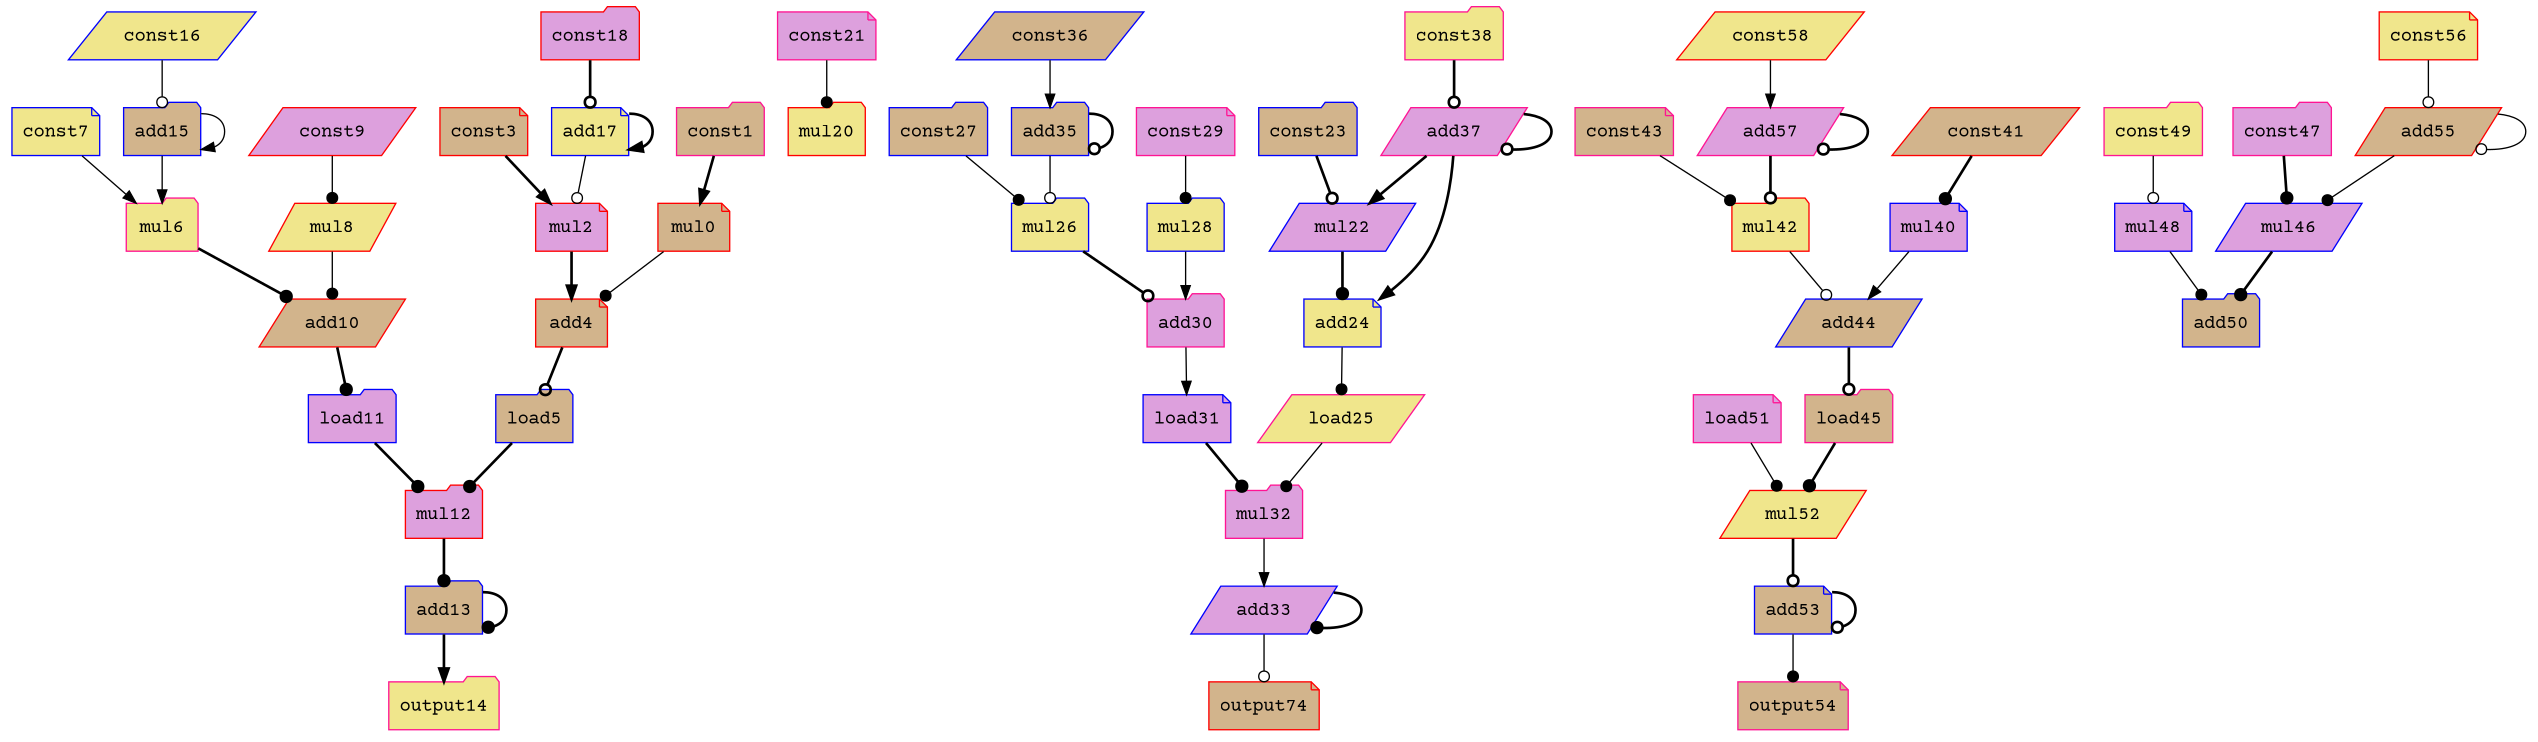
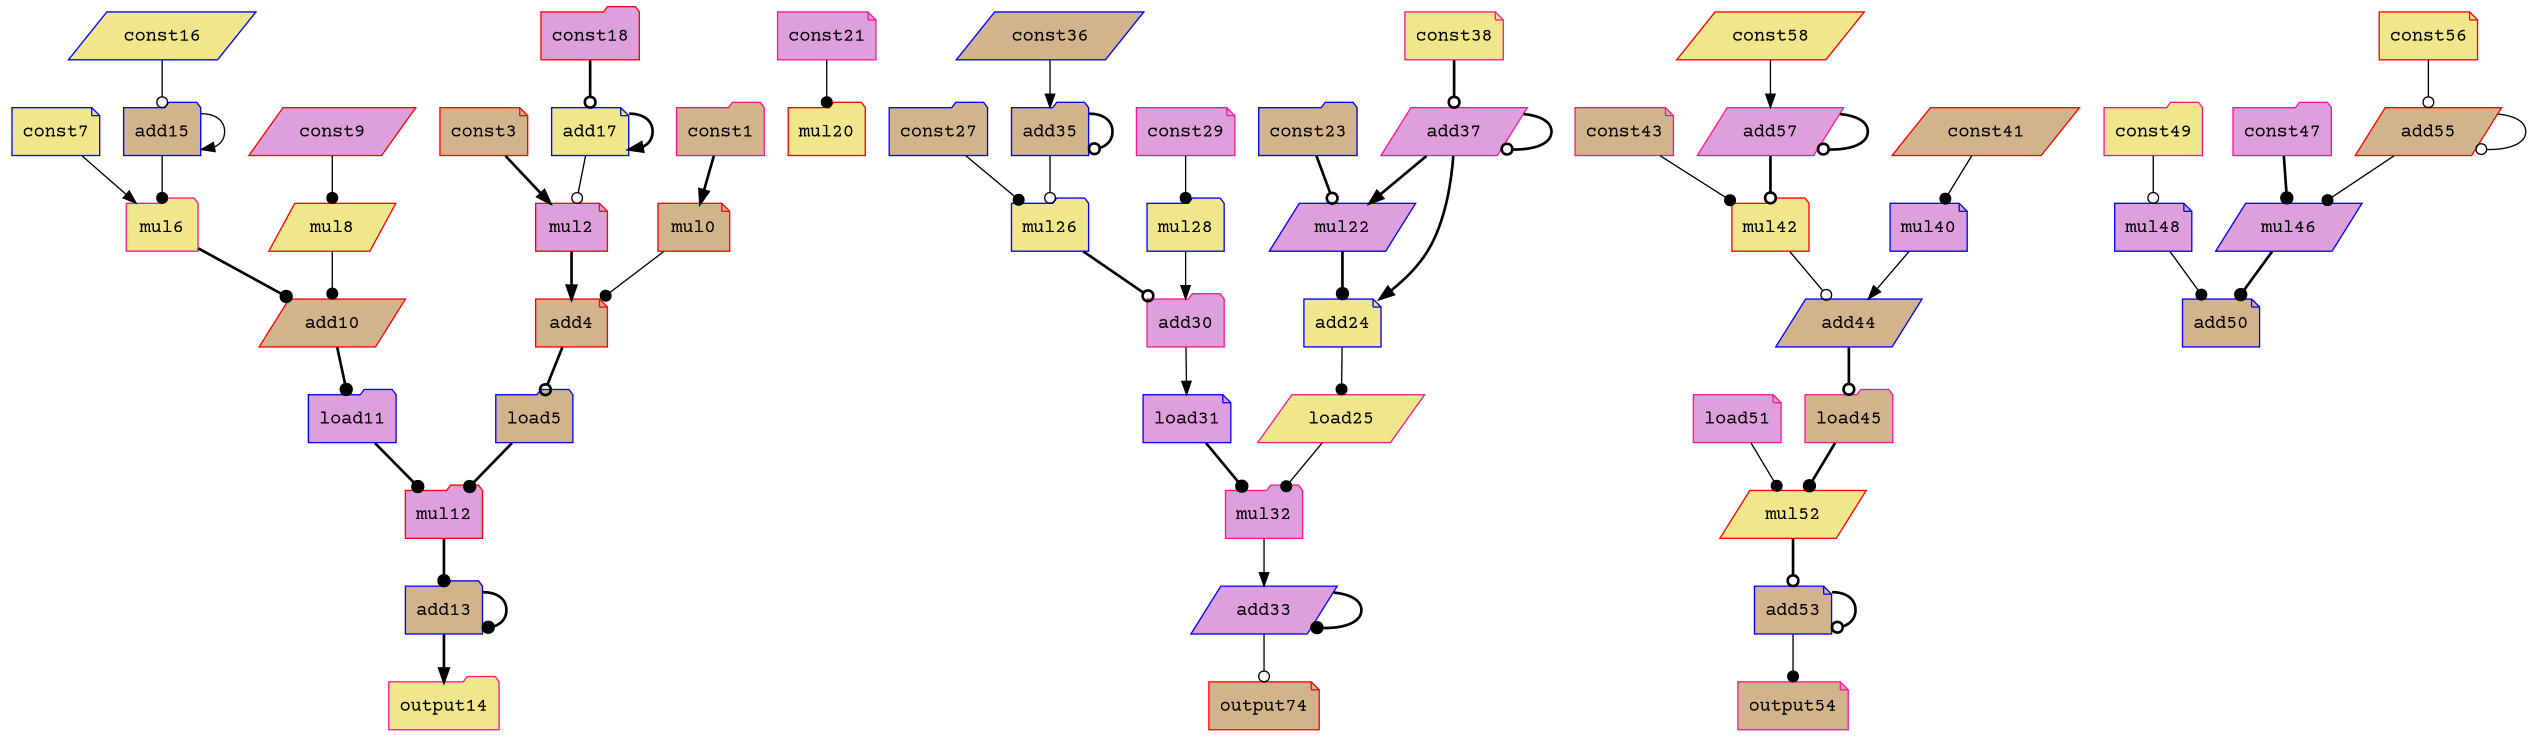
node "const38": shape folder -> note
edge "add15" -> "mul6": arrowhead normal -> dot
edge "const41" -> "mul40": style bold -> solid
node "add50": shape folder -> note
